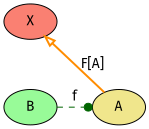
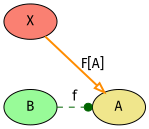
edge "A" -> "X": reversed
